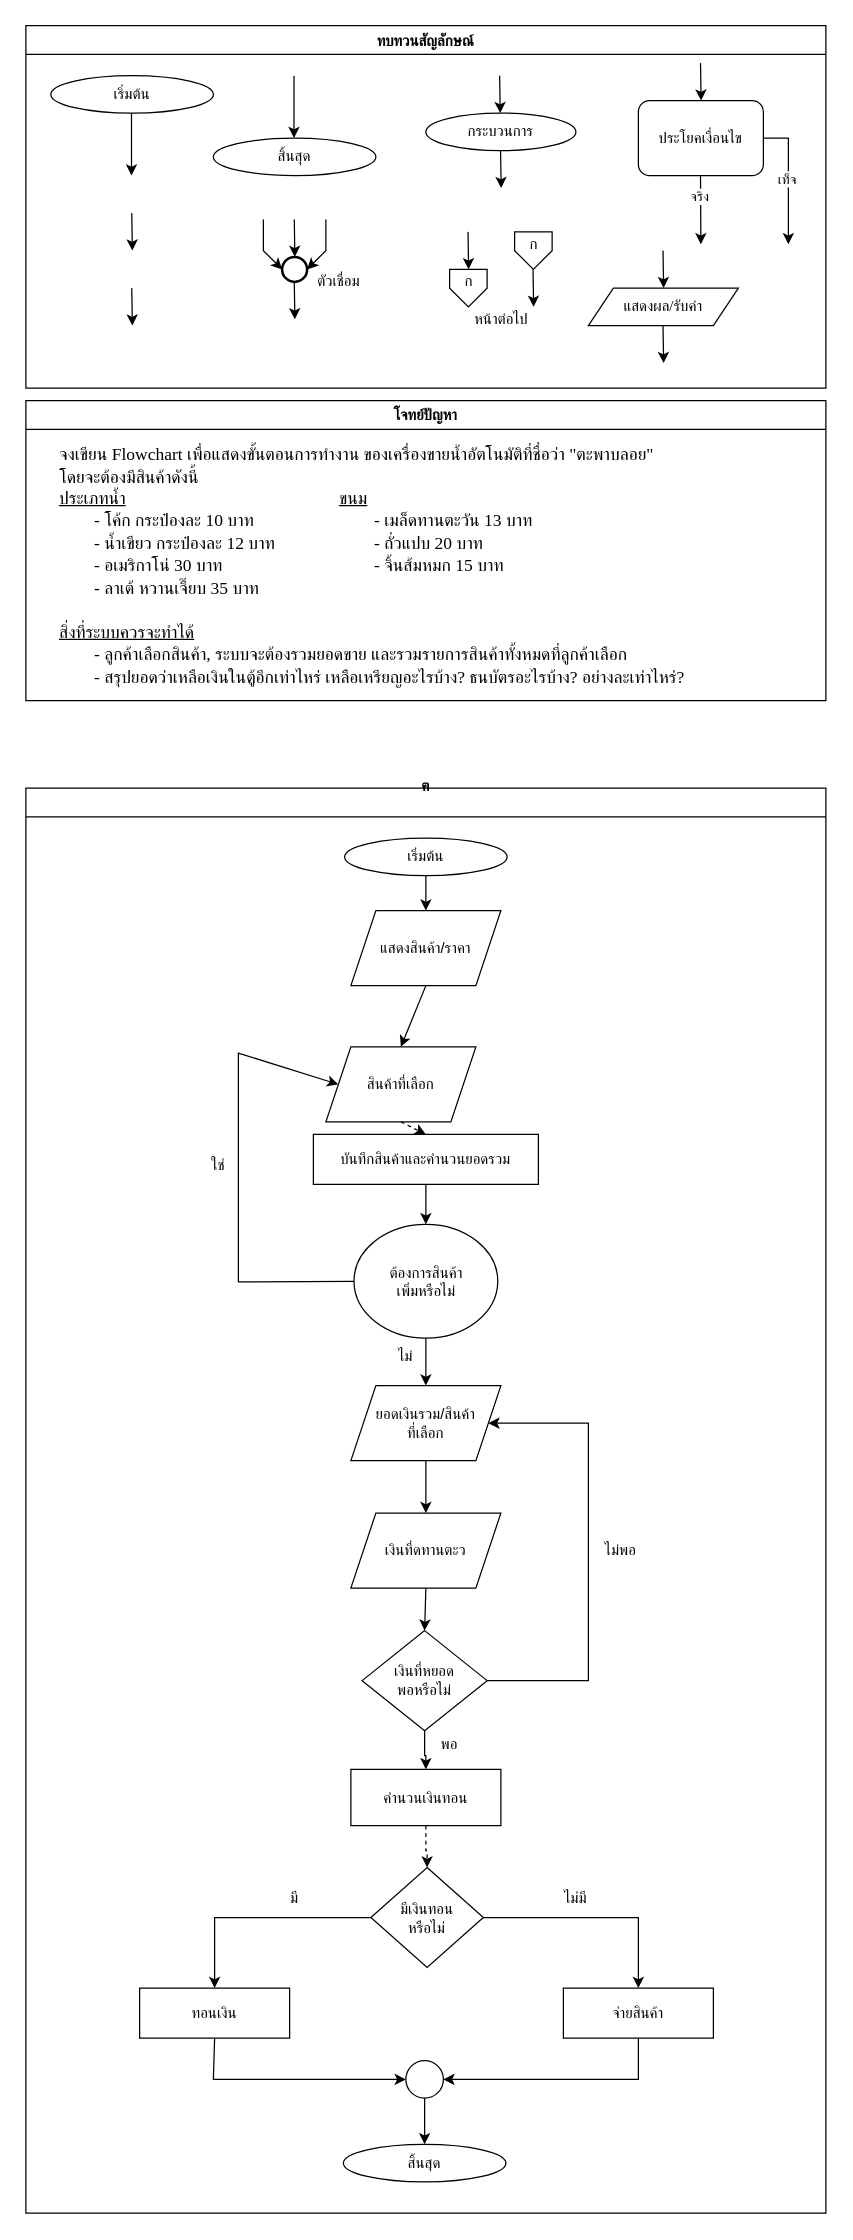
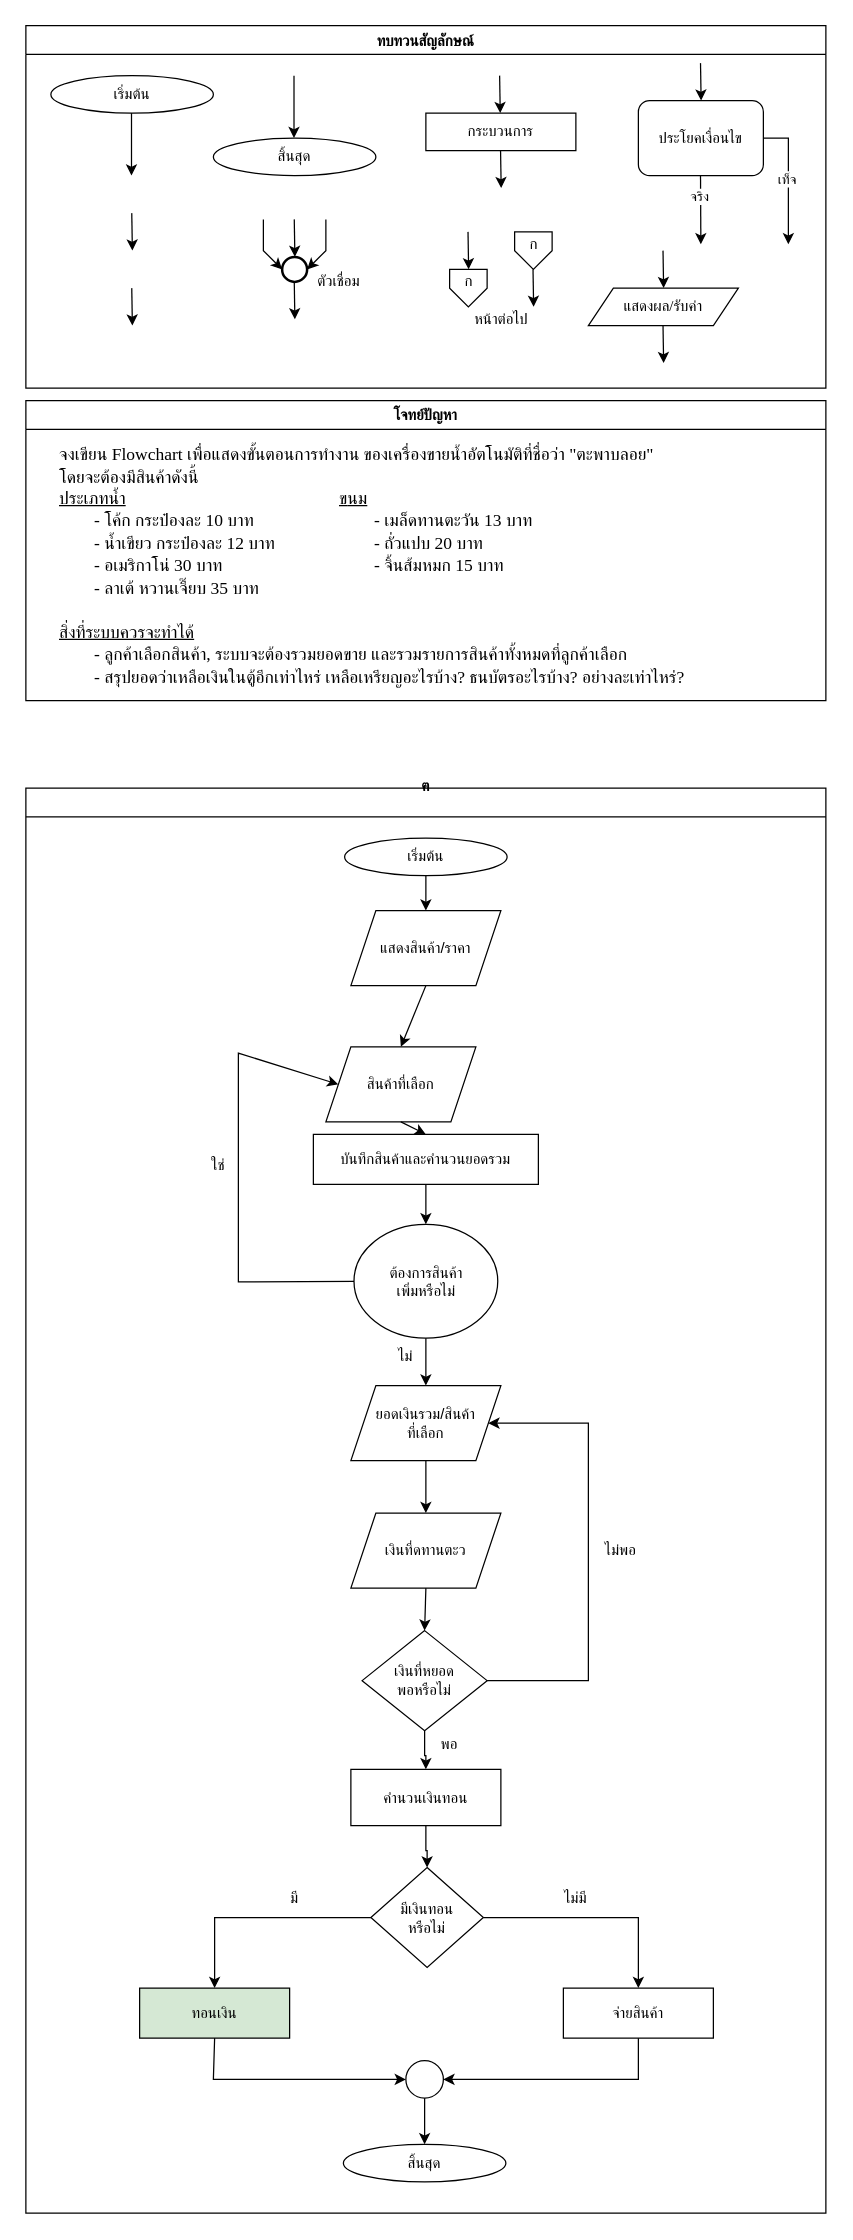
node "กระบวนการ": shape ellipse -> rectangle
edge "สินค้าที่เลือก" -> "บันทึกสินค้าและคำนวนยอดรวม": style dashed -> solid
edge "คำนวนเงินทอน" -> "มีเงินทอน หรือไม่": style dashed -> solid
node "ทอนเงิน": fillcolor #ffffff -> #d5e8d4
